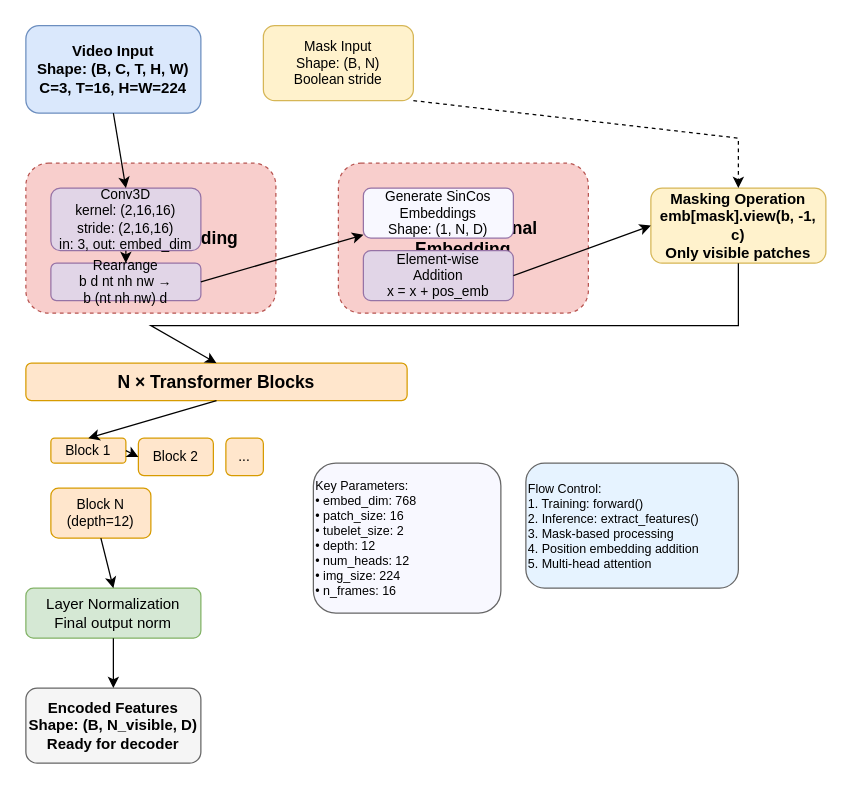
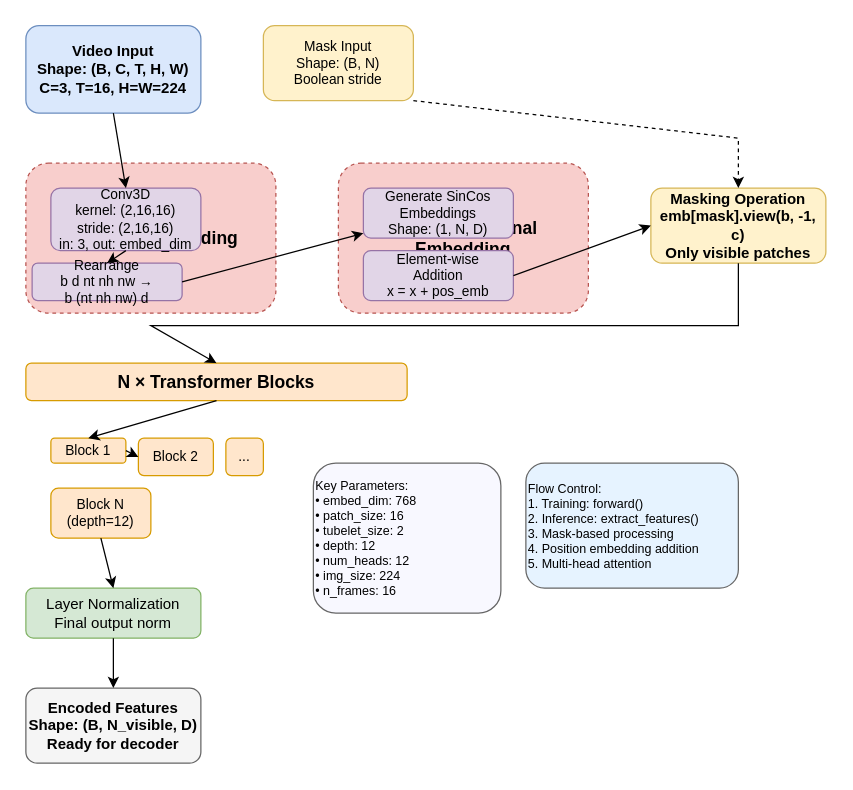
node "Generate SinCos Embeddings Shape: (1, N, D)": fillcolor #f8f8ff -> #e1d5e7
node "Rearrange b d nt nh nw → b (nt nh nw) d": moved (126, 282) -> (107, 282)
